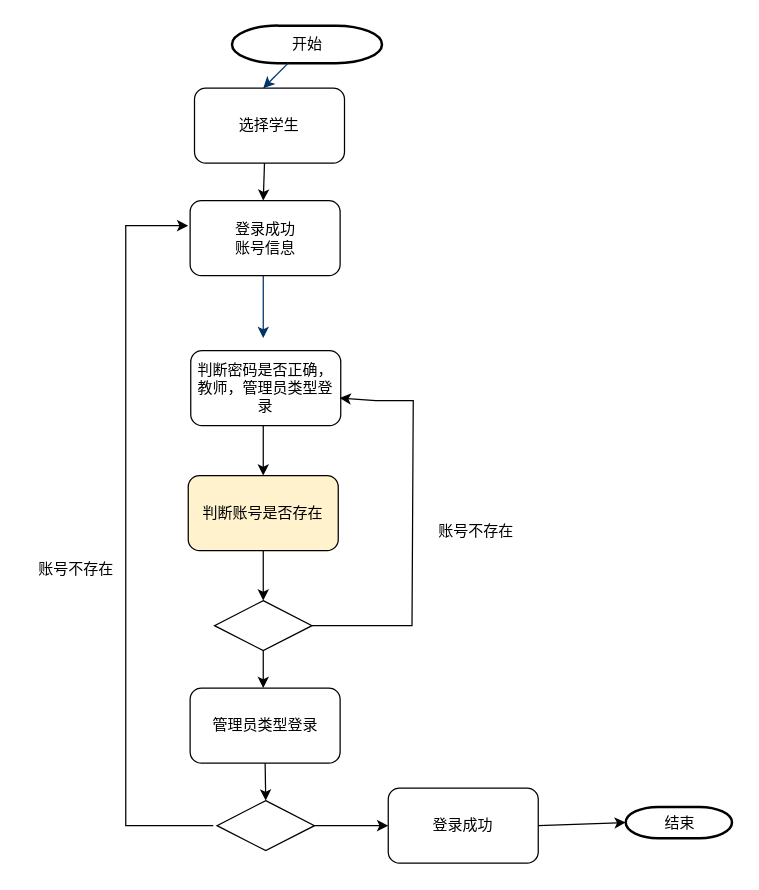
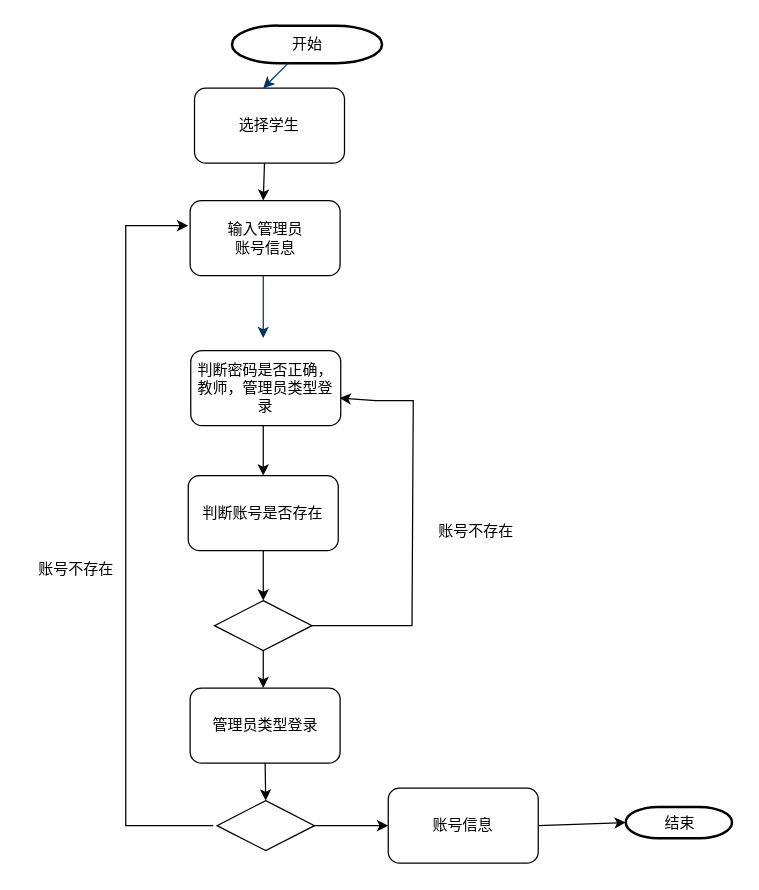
node "登录成功 账号信息": label "登录成功 账号信息" -> "输入管理员 账号信息"
node "判断账号是否存在": fillcolor #fff2cc -> #ffffff
node "登录成功": label "登录成功" -> "账号信息"
